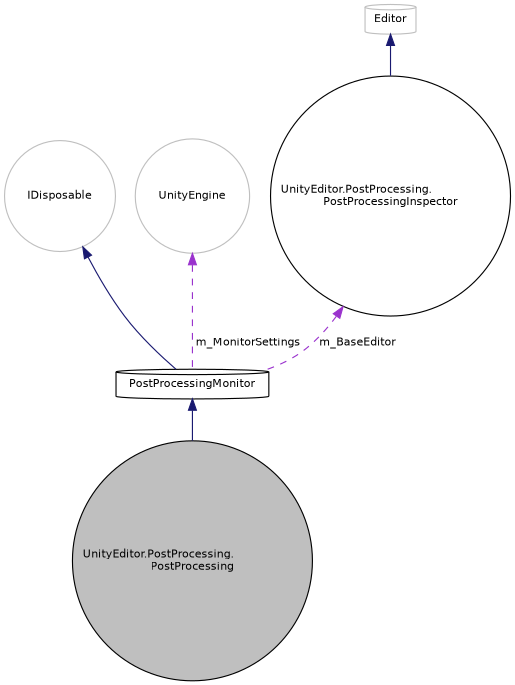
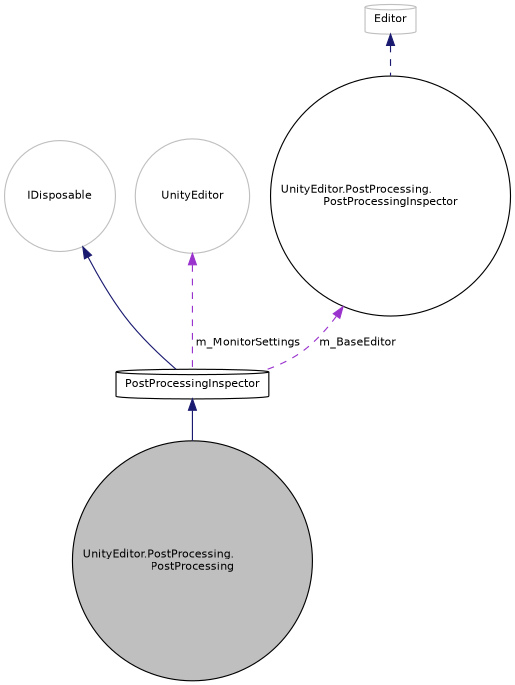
edge "UnityEditor.PostProcessing. PostProcessingInspector" -> "Editor": style solid -> dashed
node "UnityEngine": label "UnityEngine" -> "UnityEditor"
node "PostProcessingMonitor": label "PostProcessingMonitor" -> "PostProcessingInspector"
